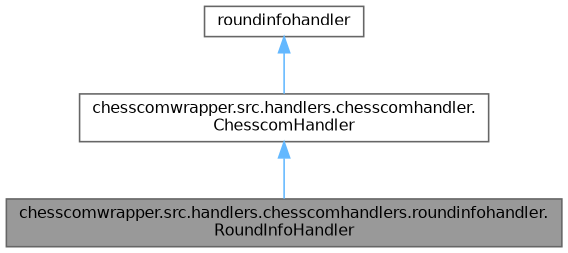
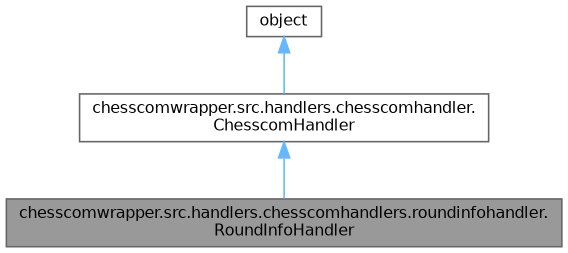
node "roundinfohandler": label "roundinfohandler" -> "object"
